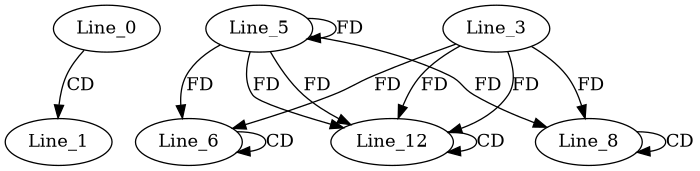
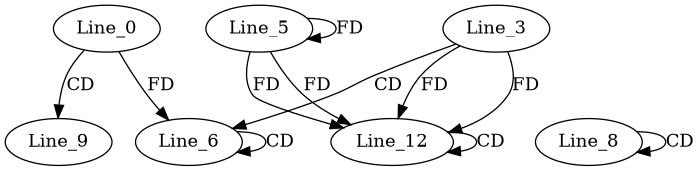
edge "Line_5" -> "Line_6": now "Line_0" -> "Line_6"
edge "Line_5" -> "Line_8": removed, label "FD"
edge "Line_3" -> "Line_8": removed, label "FD"
edge "Line_3" -> "Line_6": label "FD" -> "CD"
node "Line_1": label "Line_1" -> "Line_9"
